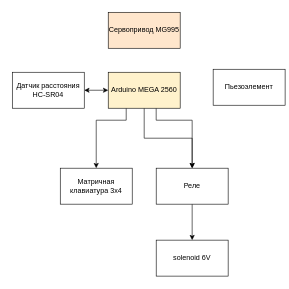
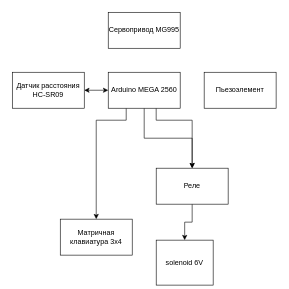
node "Сервопривод MG995": fillcolor #ffe6cc -> #ffffff
node "Пьезоэлемент": moved (249, 87) -> (240, 90)
node "Датчик расстояния HC-SR04": label "Датчик расстояния HC-SR04" -> "Датчик расстояния HC-SR09"
node "Arduino MEGA 2560": fillcolor #fff2cc -> #ffffff
node "Матричная клавиатура 3x4": moved (96, 186) -> (96, 237)
node "solenoid 6V": size 72x36 -> 57x45
